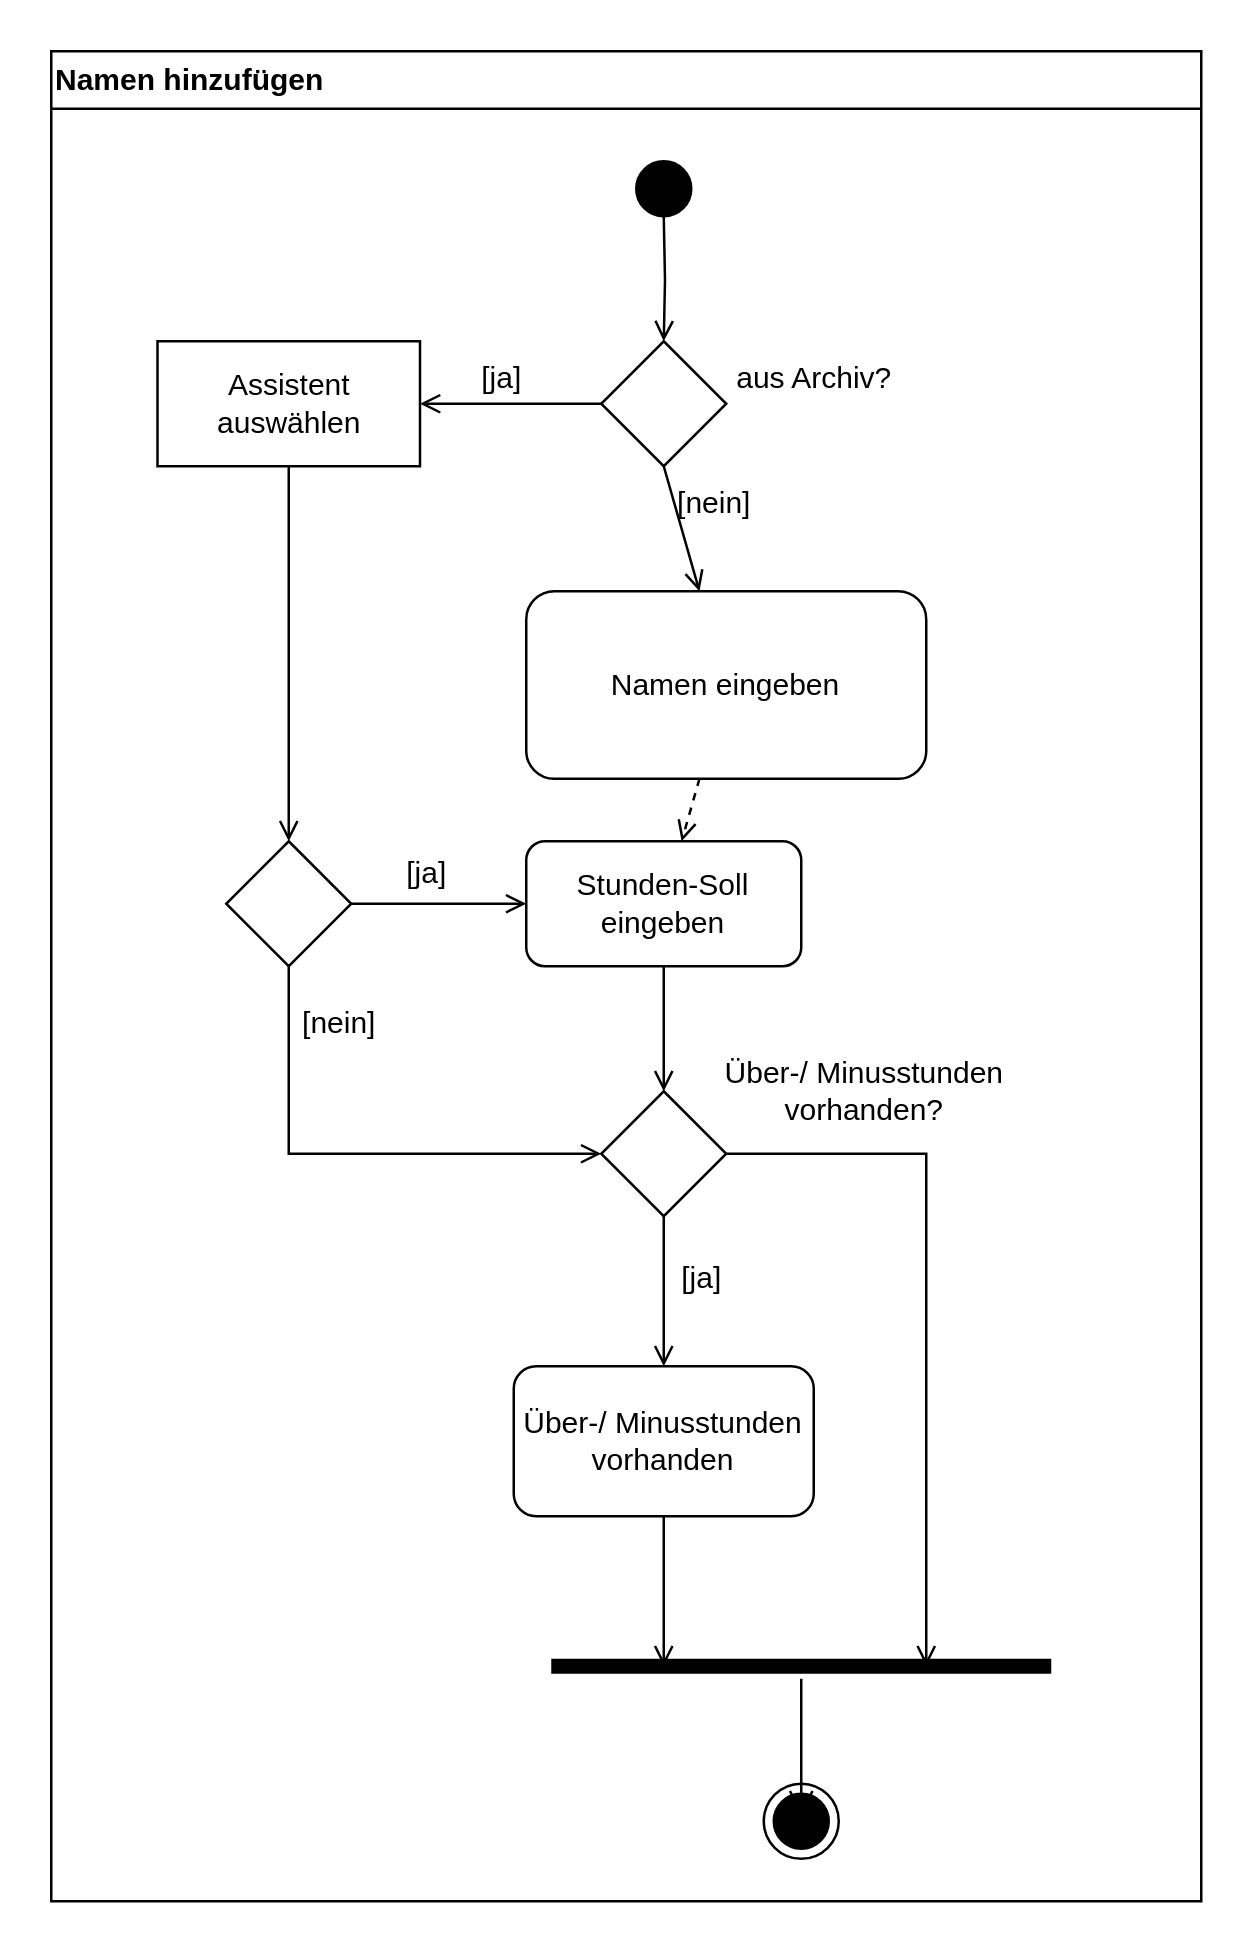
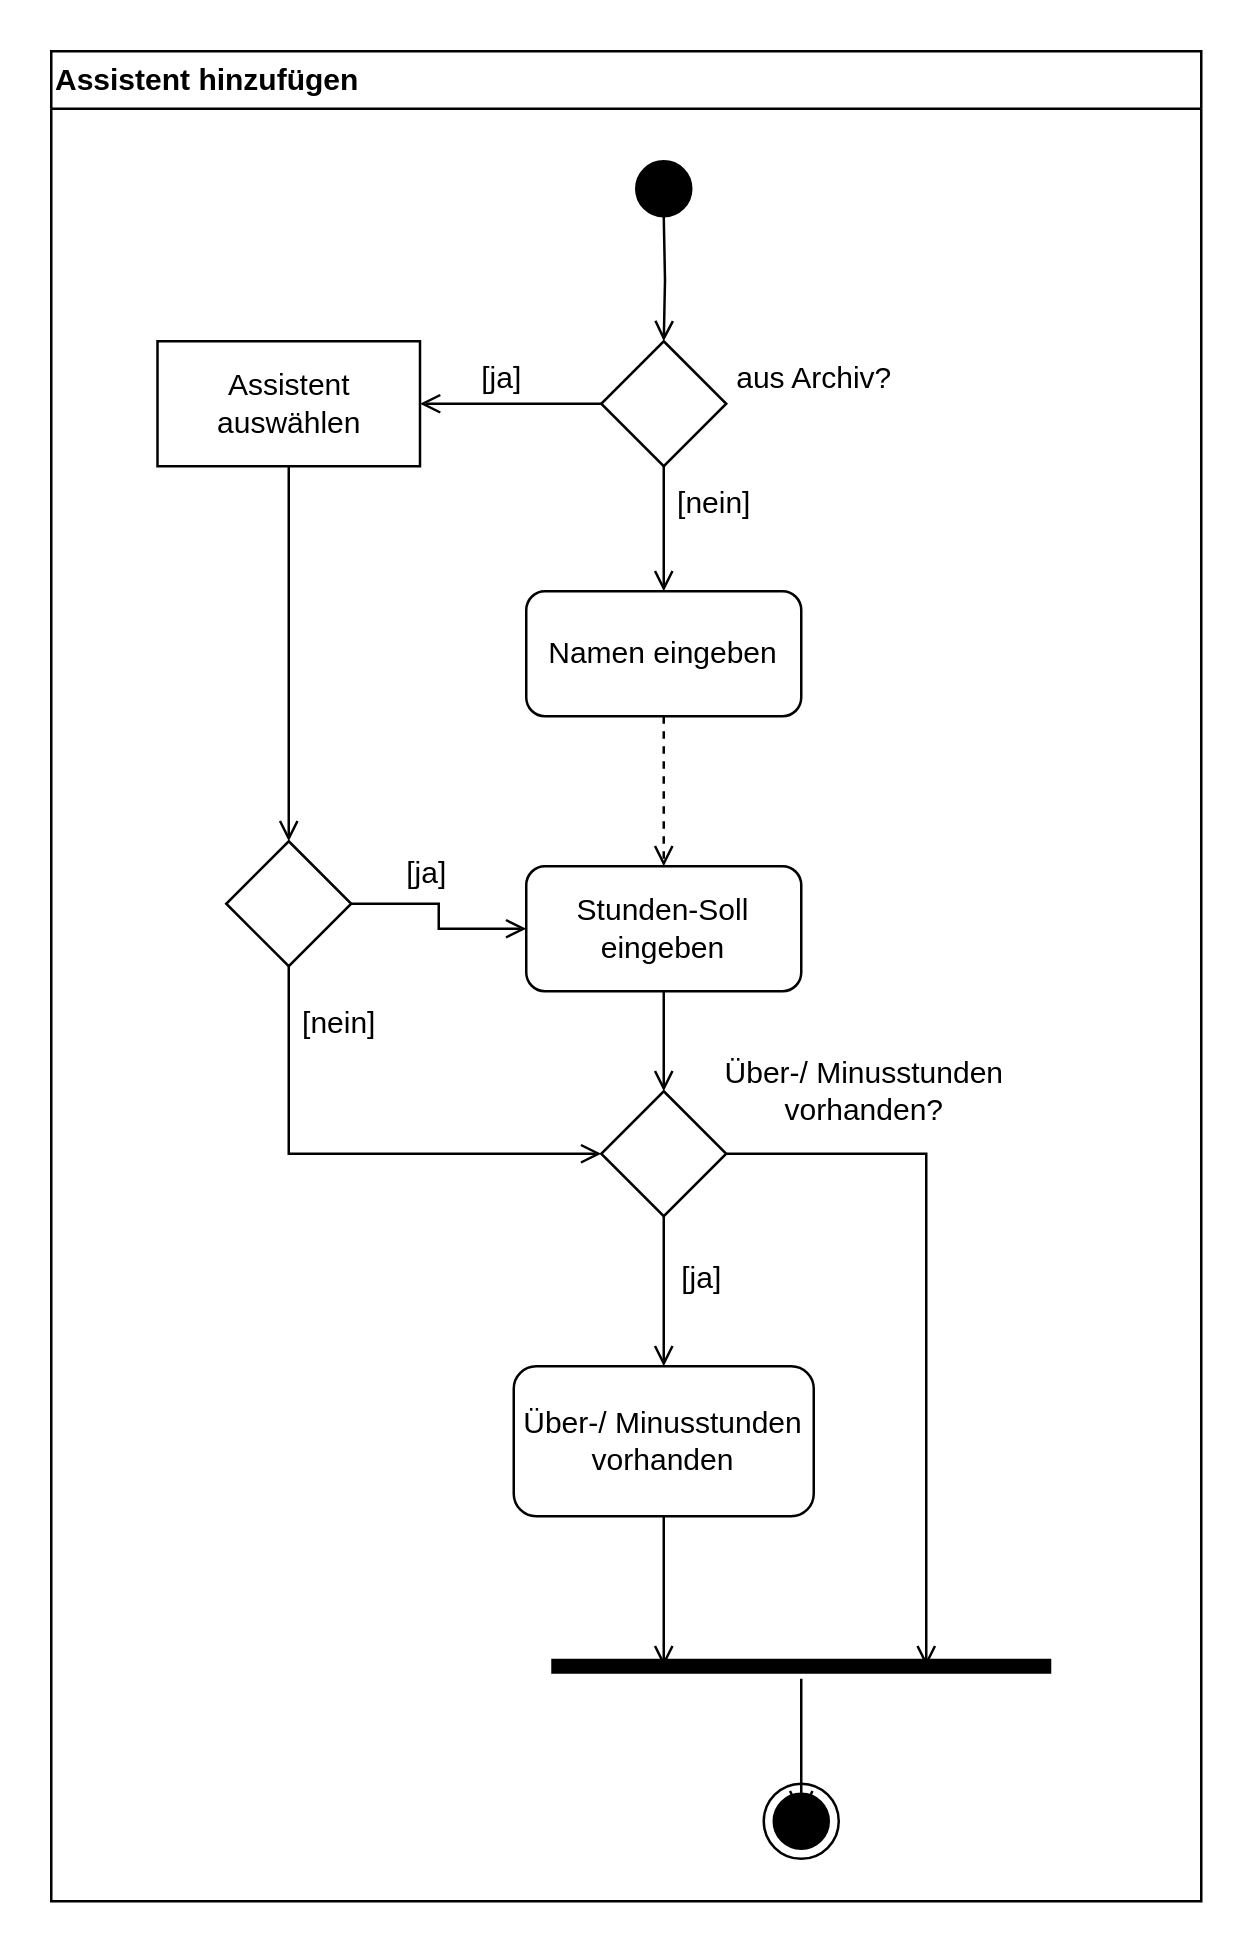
node "Namen hinzufügen": label "Namen hinzufügen" -> "Assistent hinzufügen"
node "Namen eingeben": size 400x188 -> 275x125
node "Stunden-Soll eingeben": moved (664, 904) -> (664, 929)
